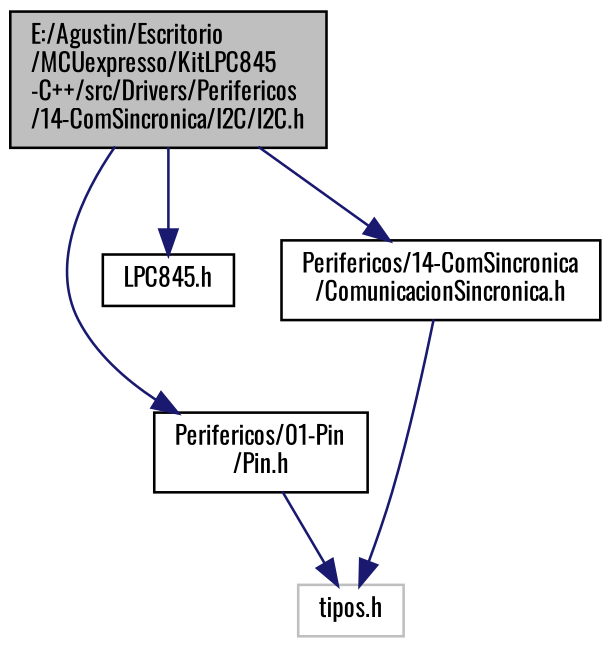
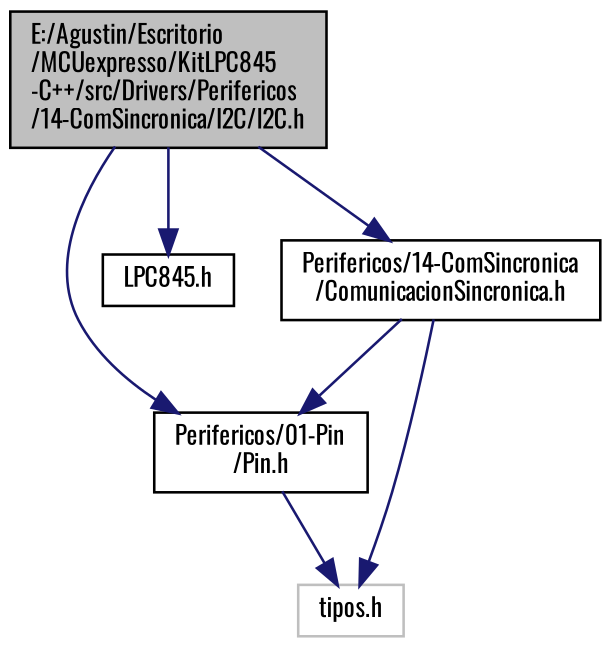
edge "Perifericos/14-ComSincronica /ComunicacionSincronica.h" -> "Perifericos/01-Pin /Pin.h": added
